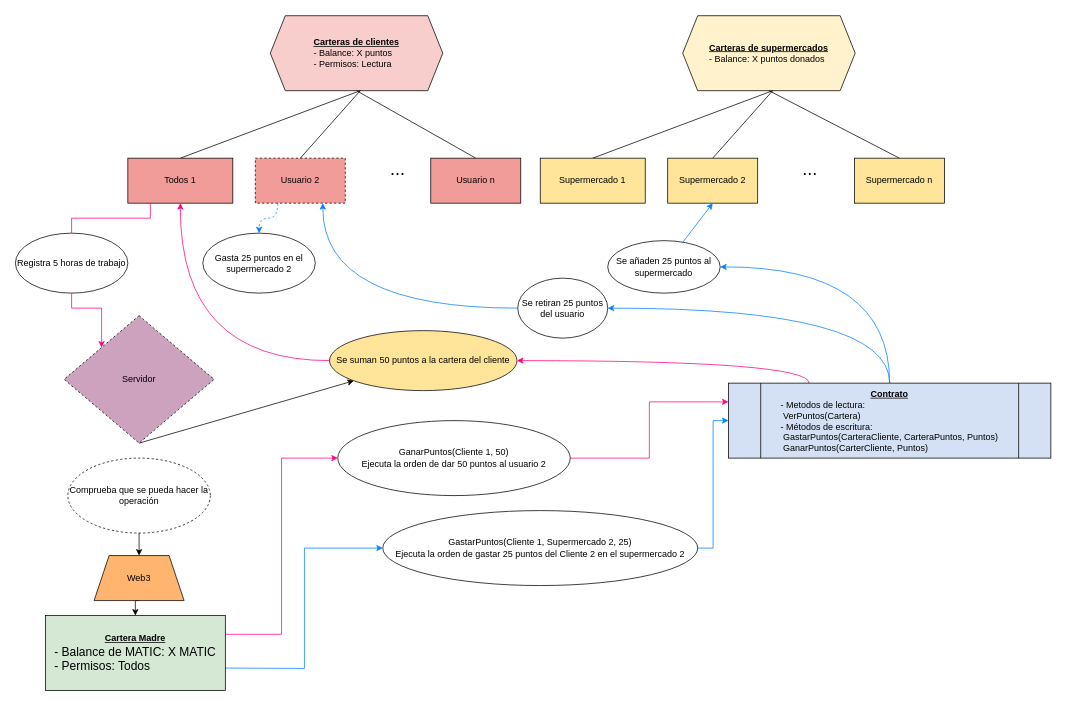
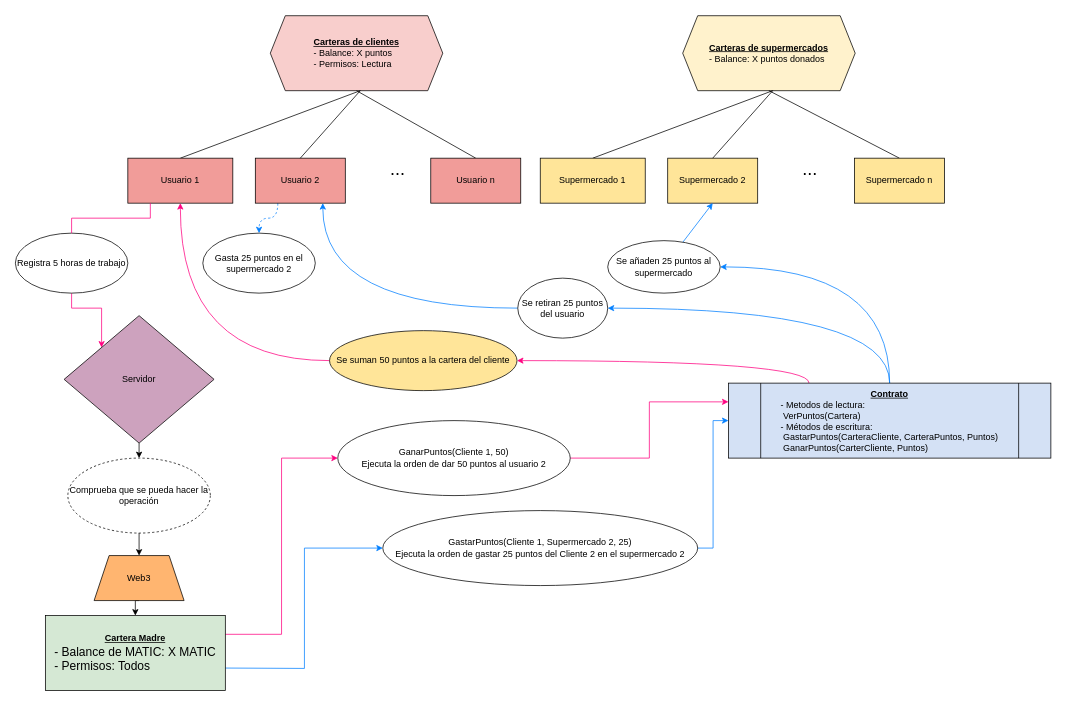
node "Todos 1": label "Todos 1" -> "Usuario 1"
node "Usuario 2": style dashed -> solid
node "Servidor": style dashed -> solid
edge "Servidor" -> "Se suman 50 puntos a la cartera del cliente": now "Servidor" -> "Comprueba que se pueda hacer la operación"
